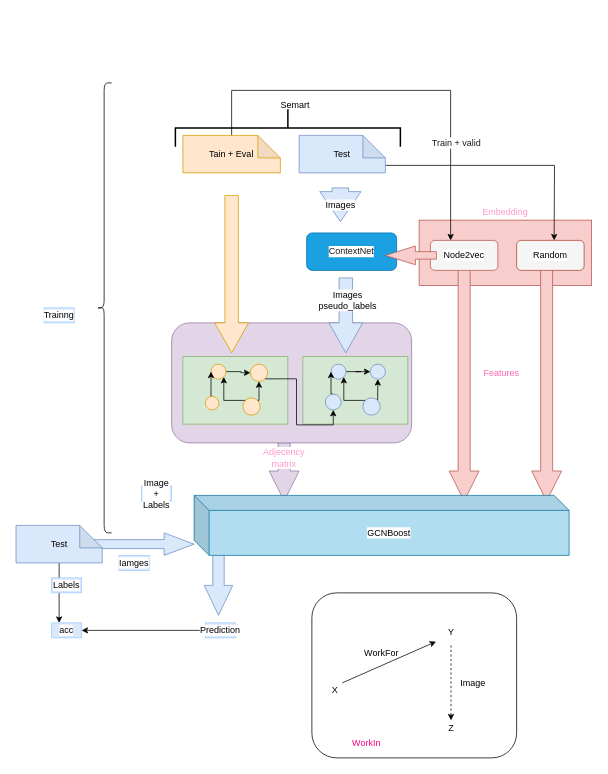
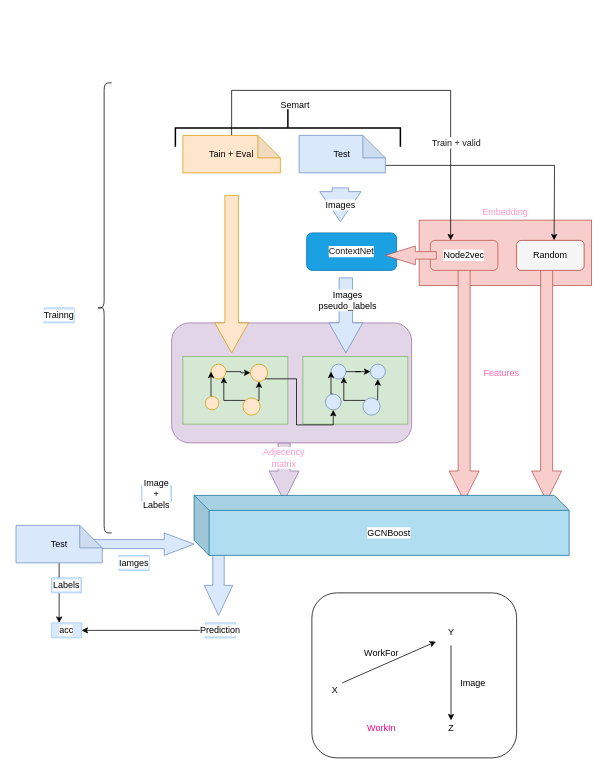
node "Node2vec": fillcolor #f5f5f5 -> #f8cecc
edge "Y" -> "Z": style dashed -> solid
node "WorkIn": moved (366, 743) -> (381, 728)
